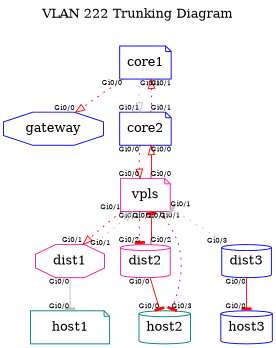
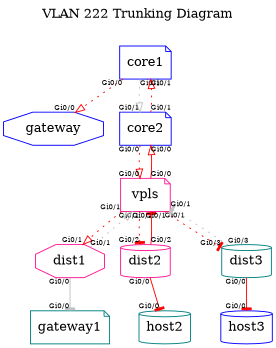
edge "vpls" -> "host2": now "vpls" -> "dist3"
node "dist3": color blue -> teal
node "host1": label "host1" -> "gateway1"
